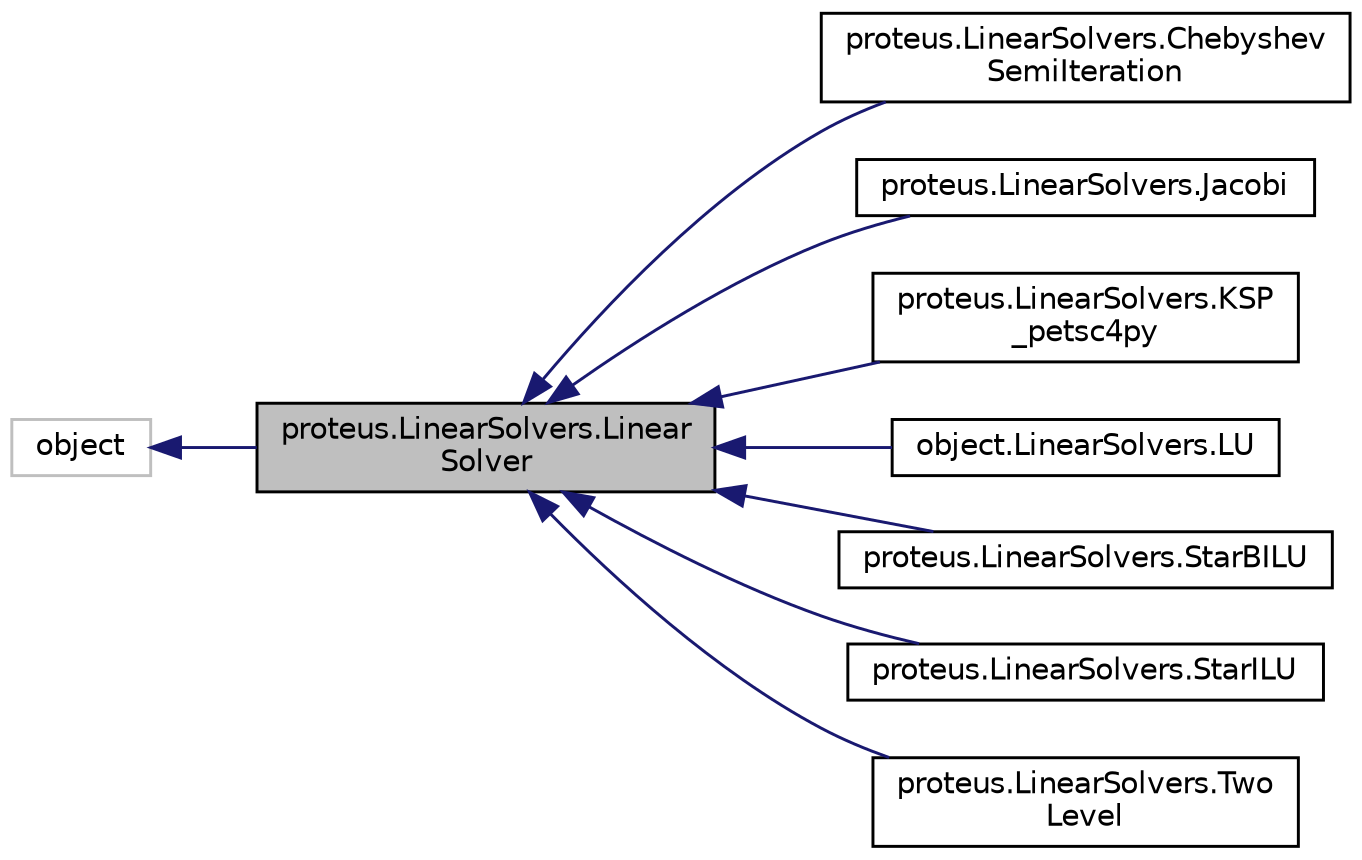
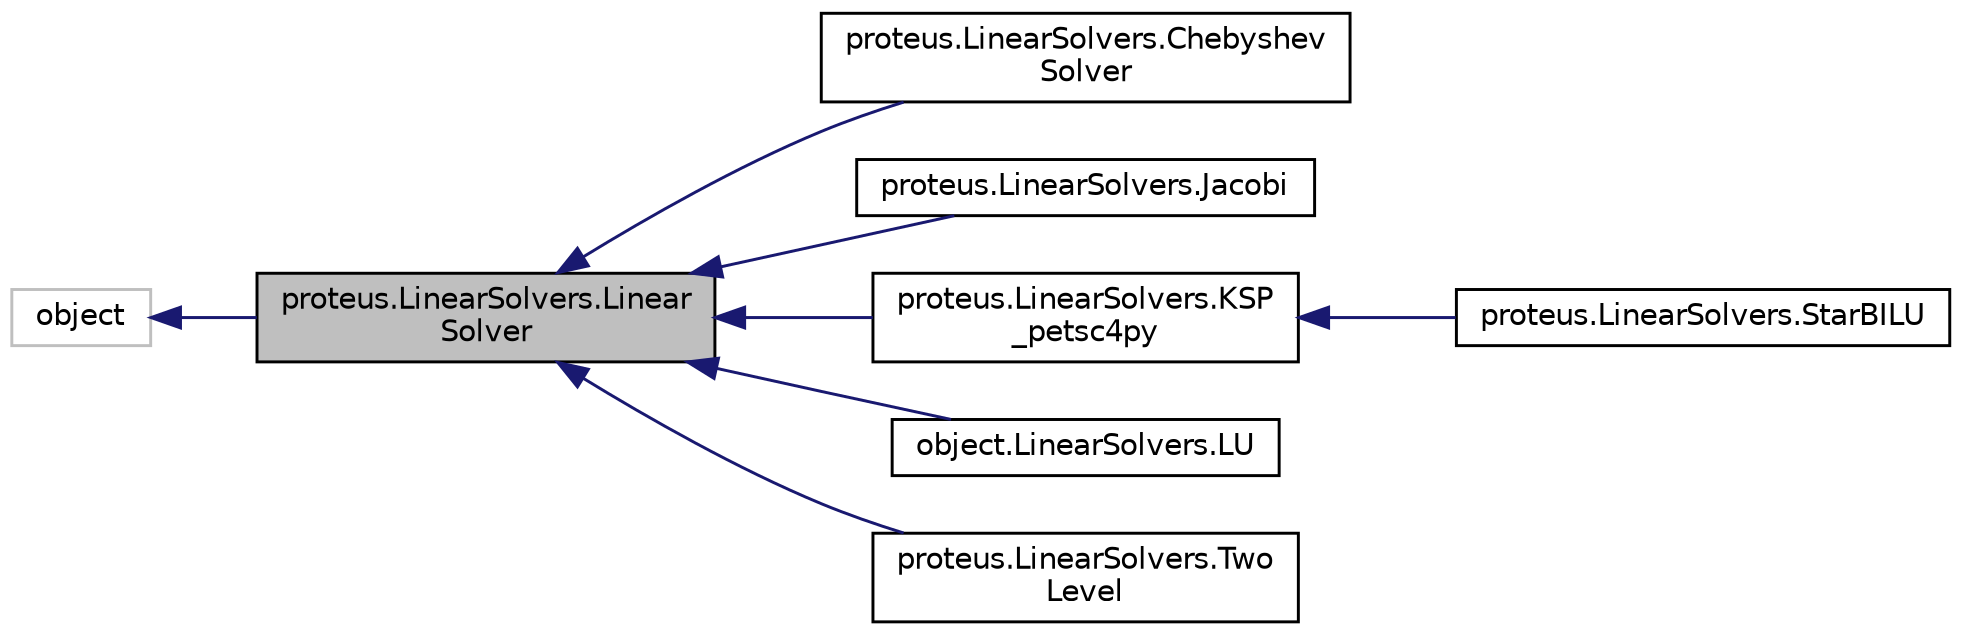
node "proteus.LinearSolvers.Chebyshev SemiIteration": label "proteus.LinearSolvers.Chebyshev SemiIteration" -> "proteus.LinearSolvers.Chebyshev Solver"
edge "proteus.LinearSolvers.StarBILU" -> "proteus.LinearSolvers.Linear Solver": now "proteus.LinearSolvers.StarBILU" -> "proteus.LinearSolvers.KSP _petsc4py"
node "proteus.LinearSolvers.StarILU": removed
